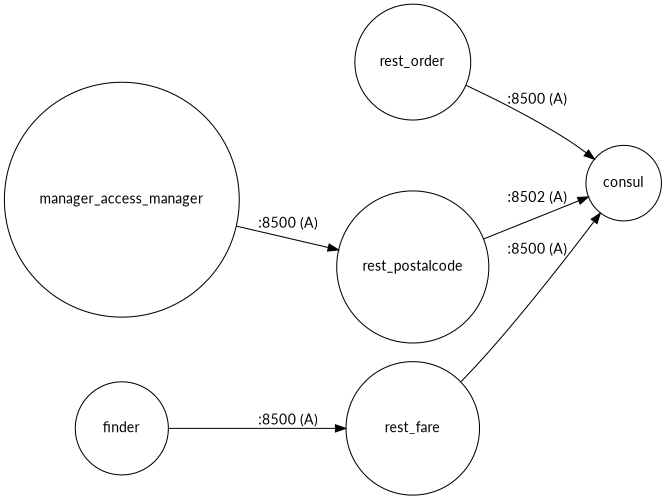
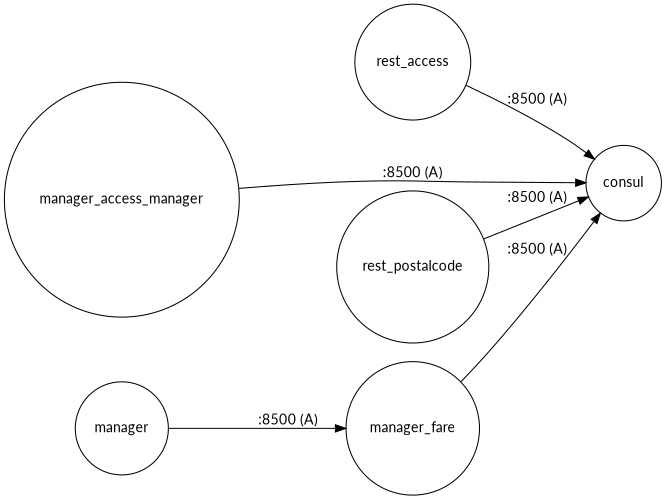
node "rest_order": label "rest_order" -> "rest_access"
edge "rest_postalcode" -> "consul": label ":8502 (A)" -> ":8500 (A)"
edge "manager_access_manager" -> "rest_postalcode": now "manager_access_manager" -> "consul"
node "finder": label "finder" -> "manager"
node "rest_fare": label "rest_fare" -> "manager_fare"
